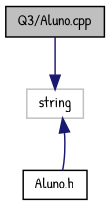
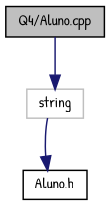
node "Q3/Aluno.cpp": label "Q3/Aluno.cpp" -> "Q4/Aluno.cpp"
edge "Aluno.h" -> "string": reversed
